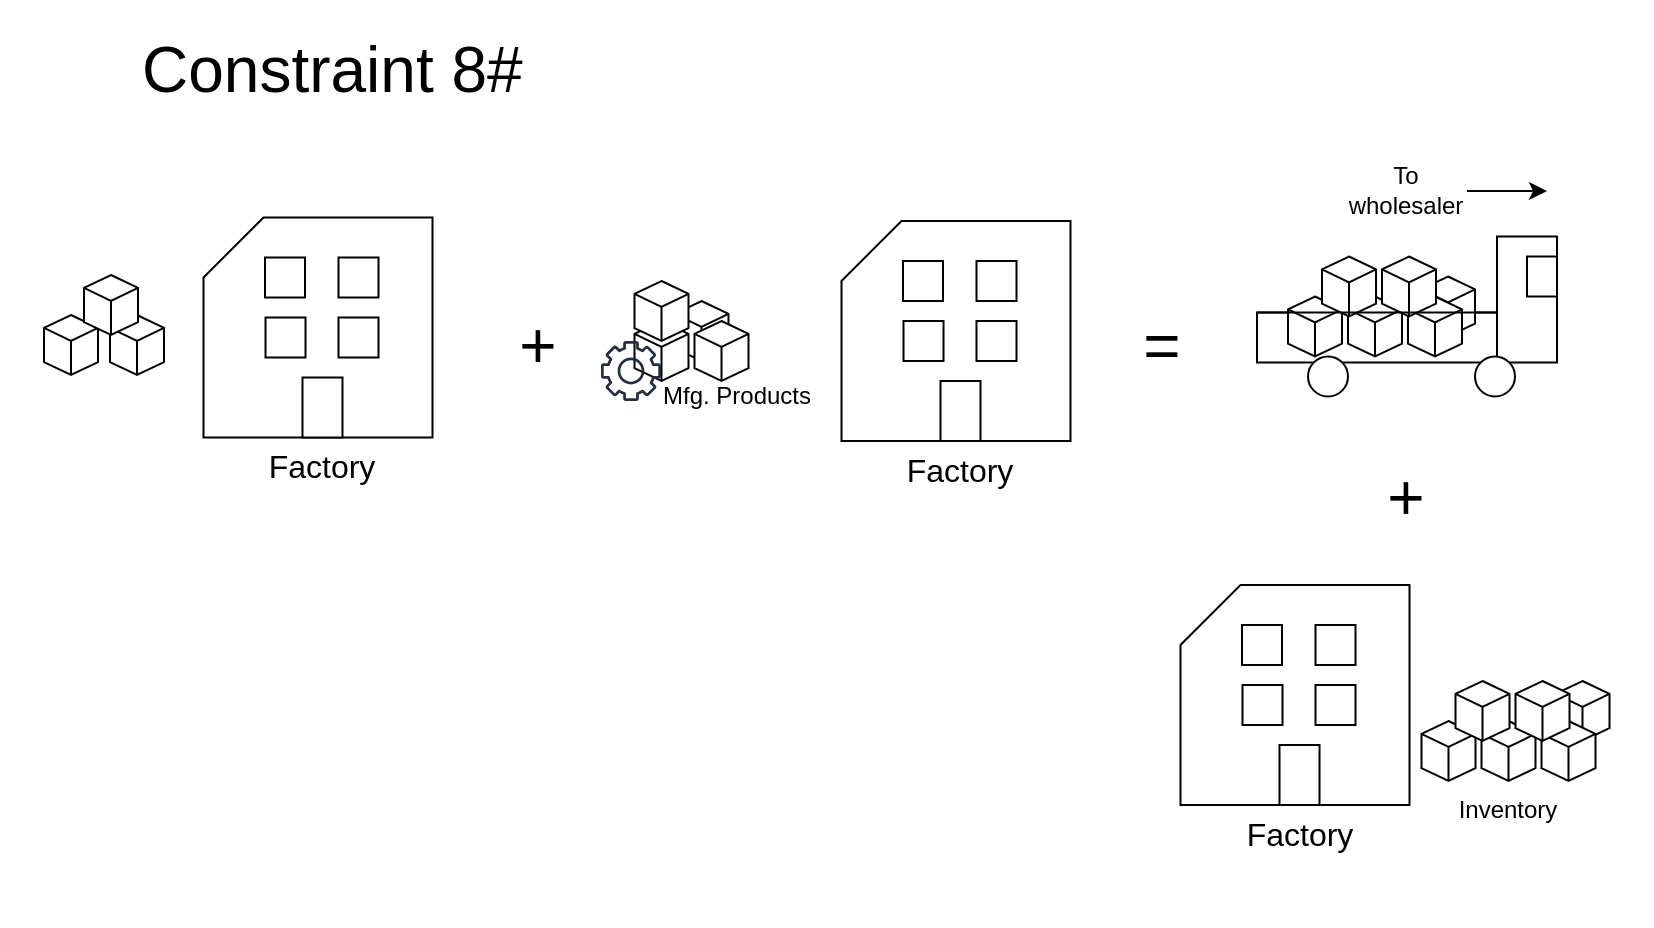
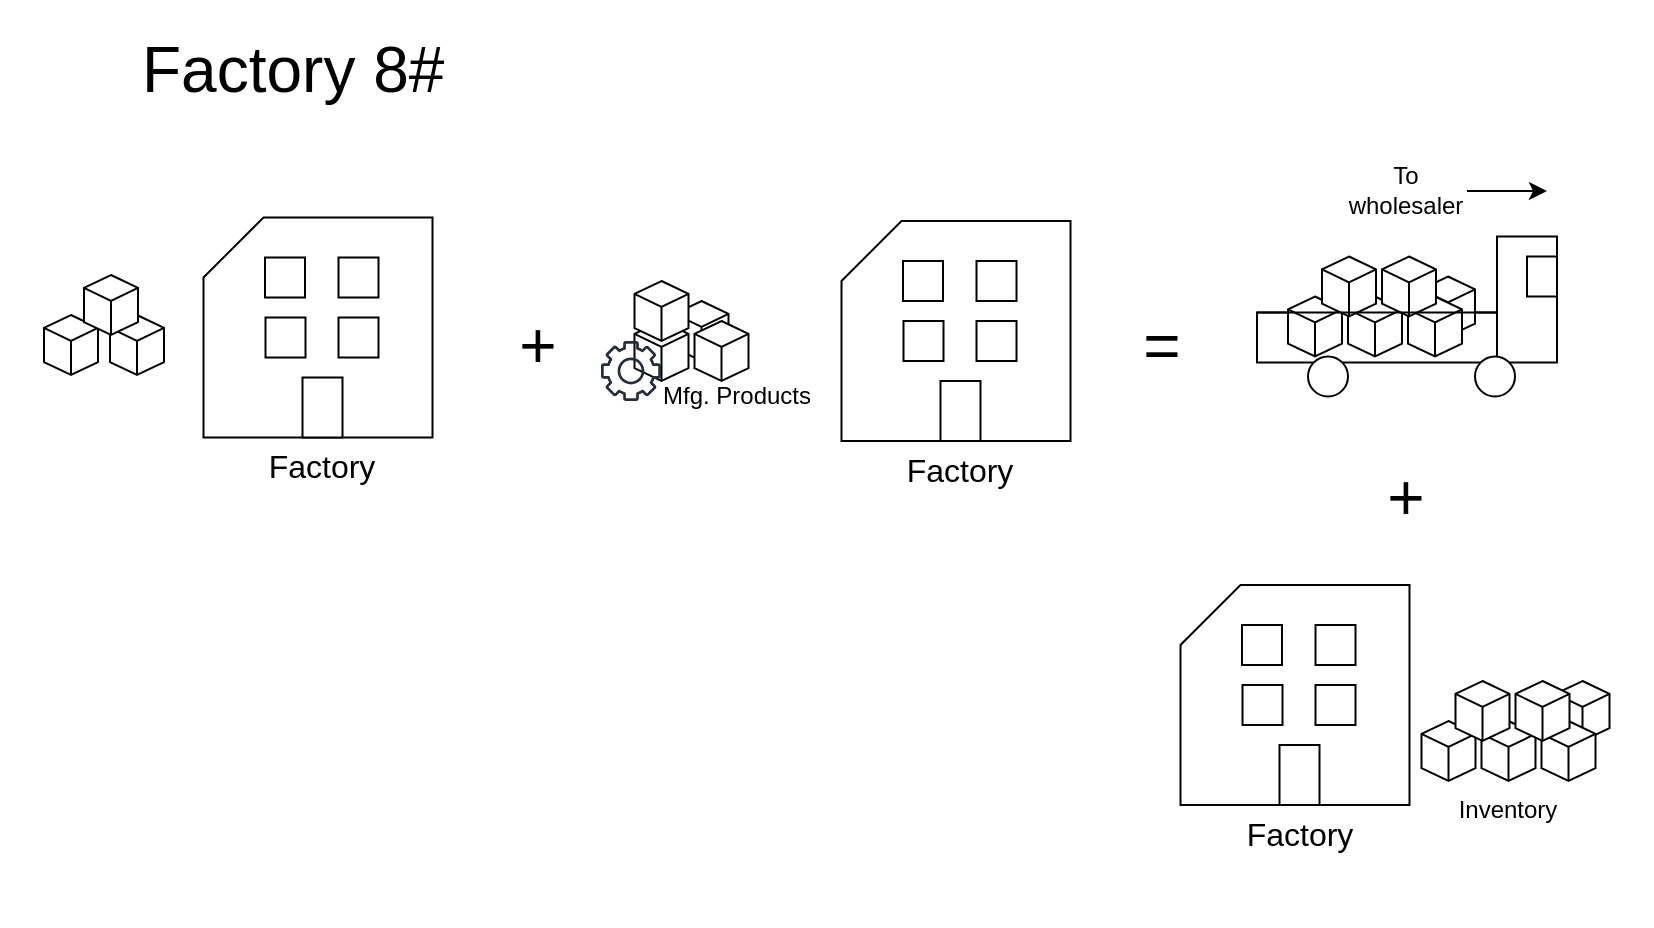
node "Constraint 8#": label "Constraint 8#" -> "Factory 8#"
